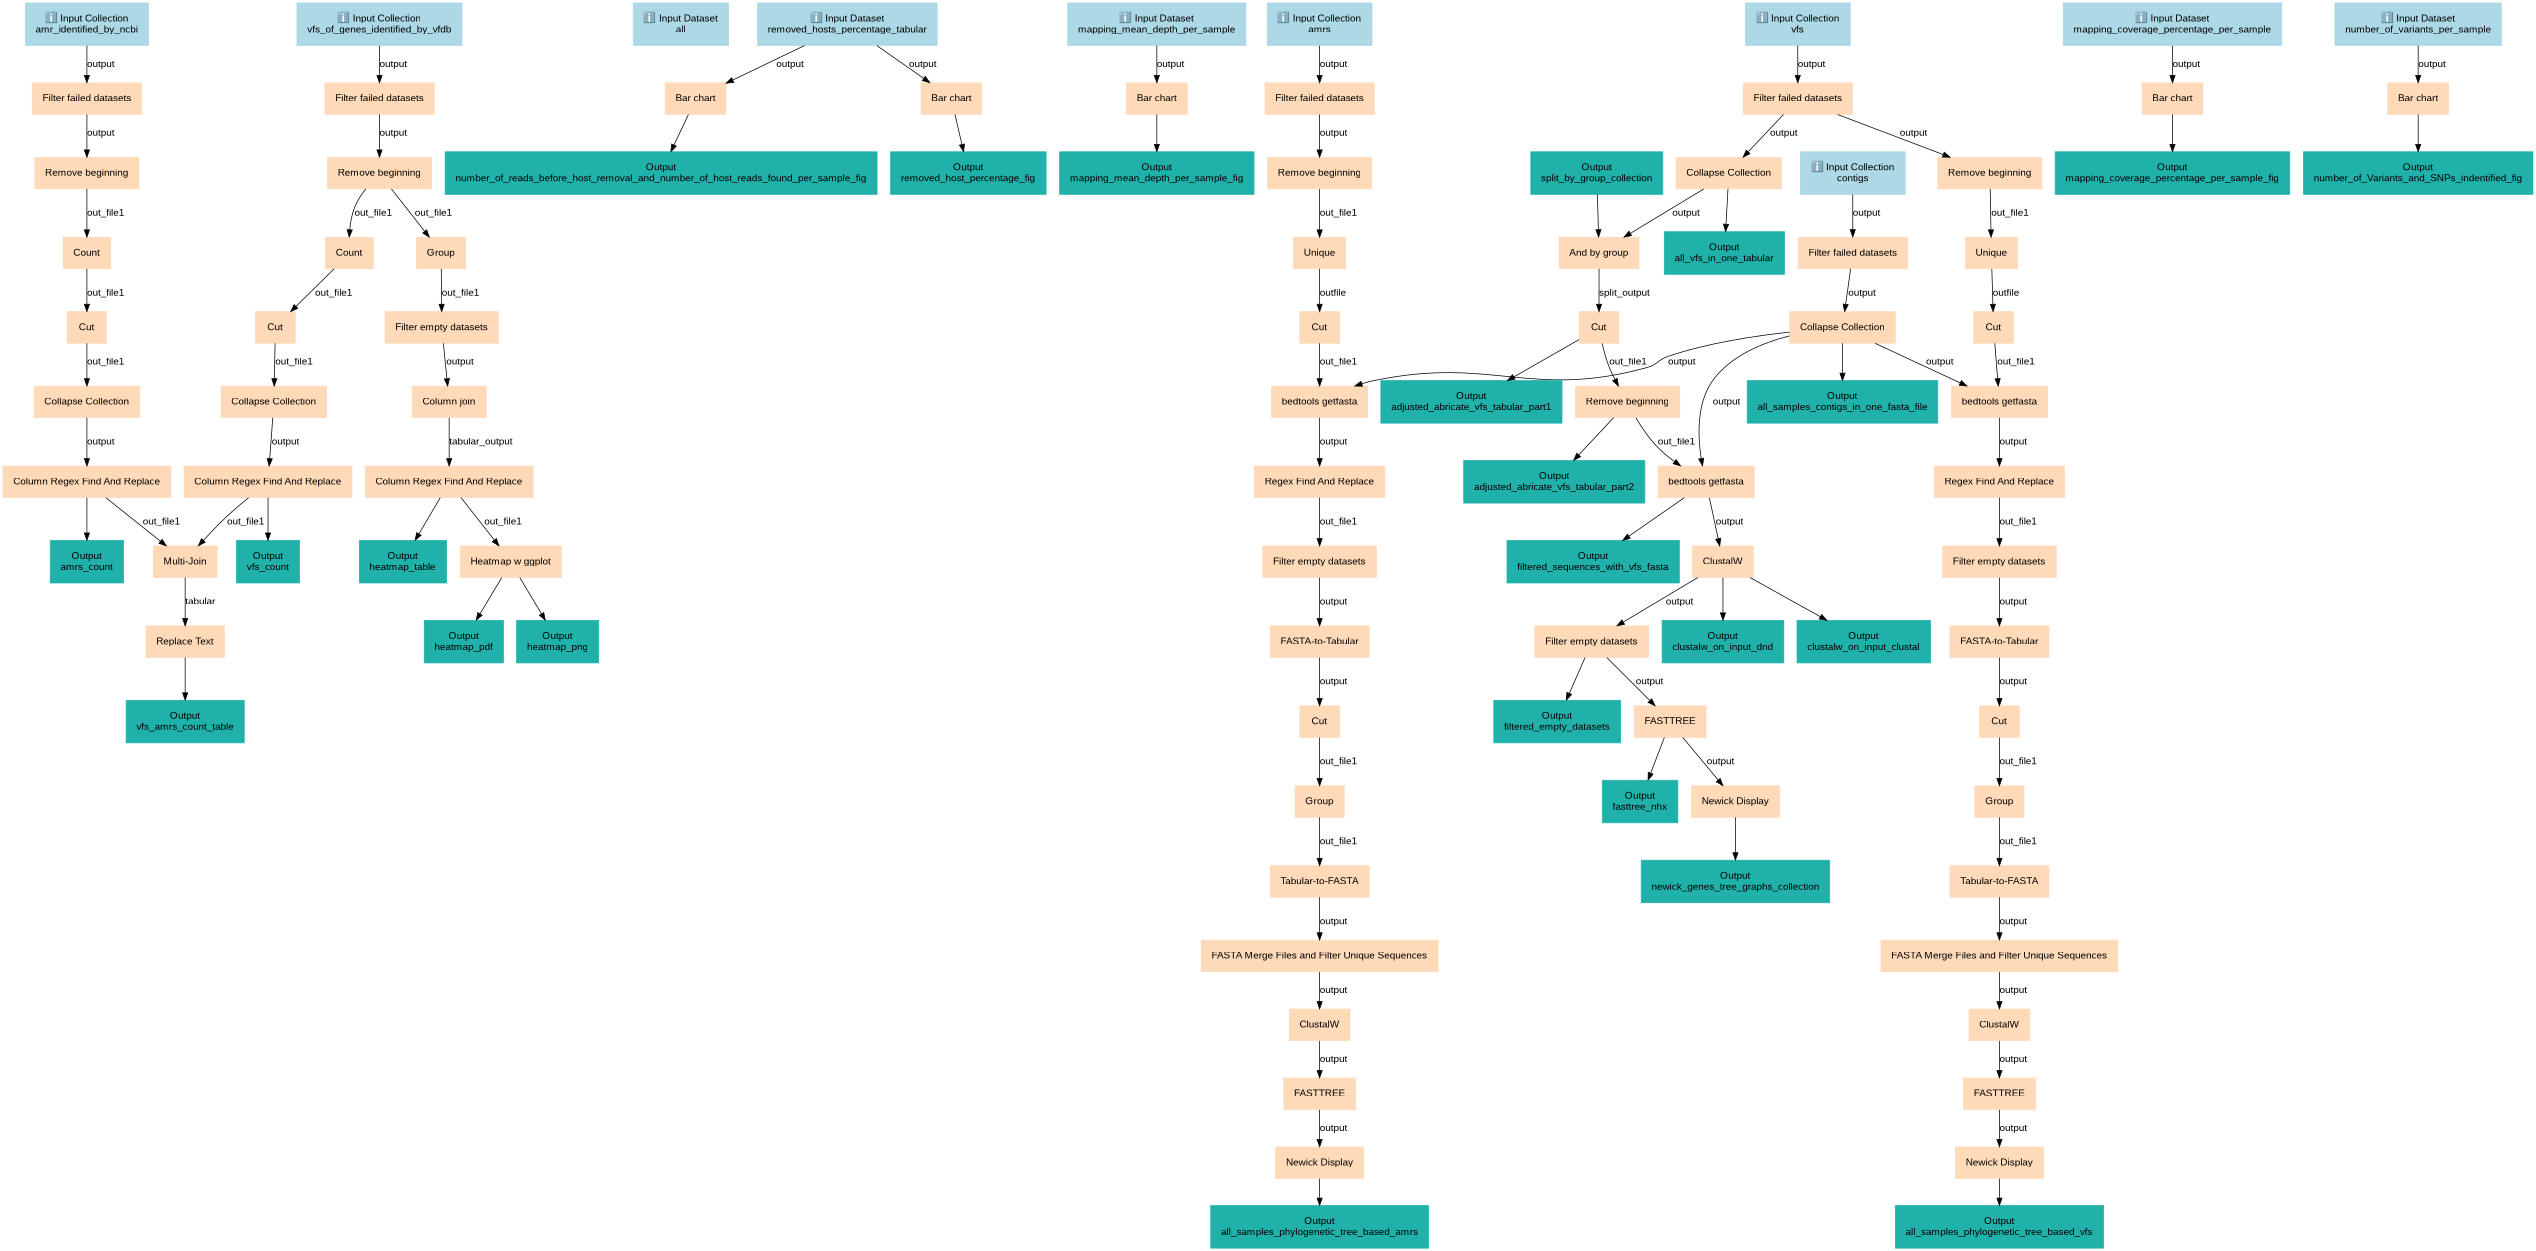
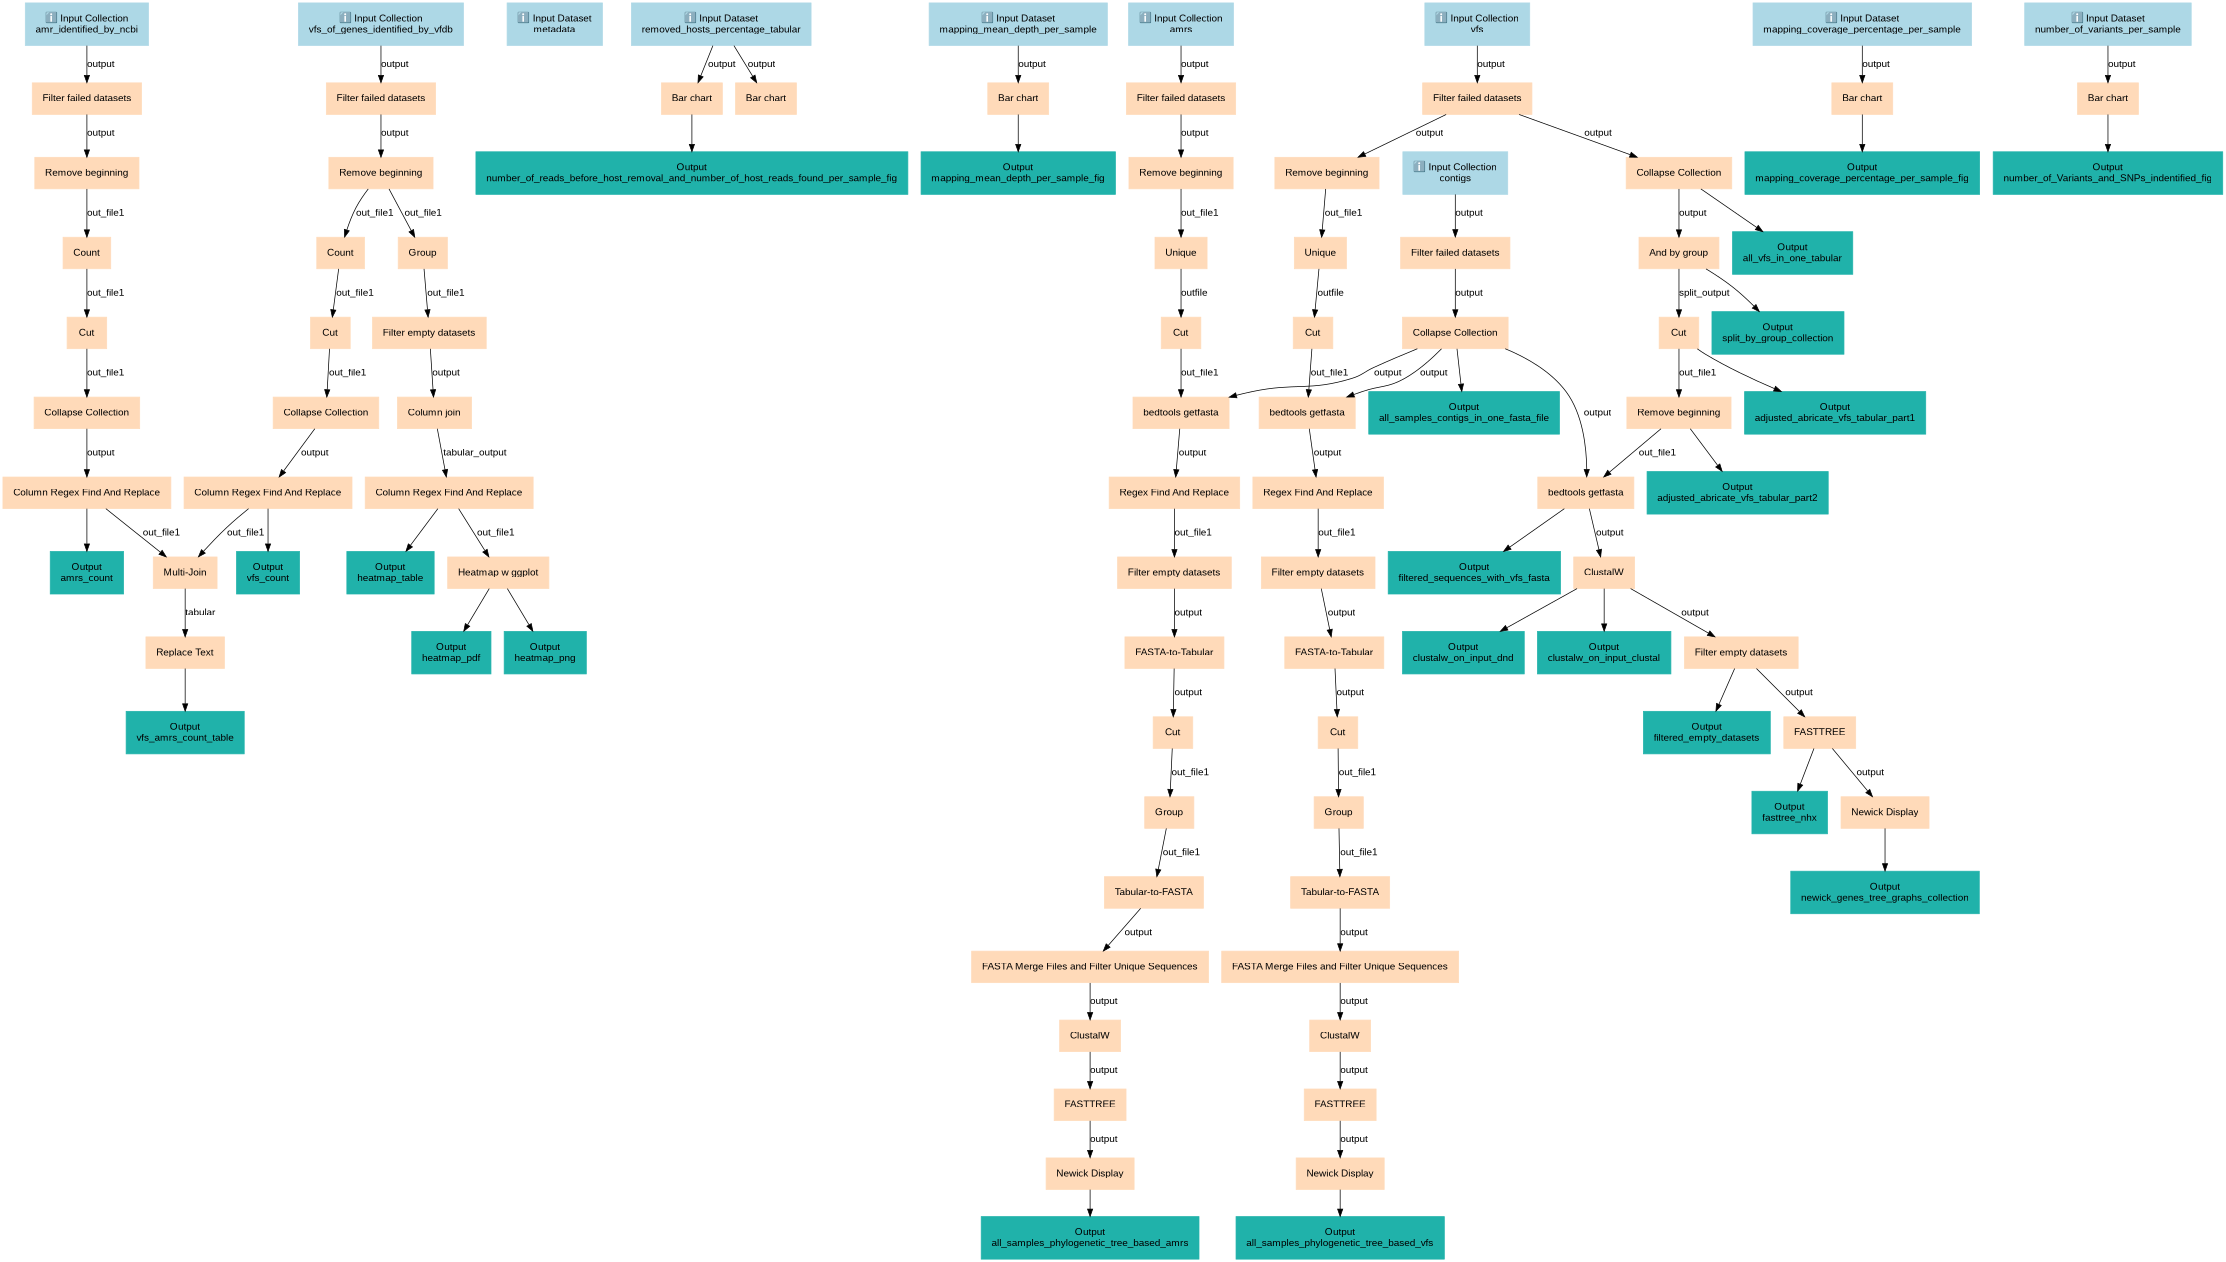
node "ℹ️ Input Dataset all": label "ℹ️ Input Dataset all" -> "ℹ️ Input Dataset metadata"
node "Output removed_host_percentage_fig": removed
edge "Output split_by_group_collection" -> "And by group": reversed
